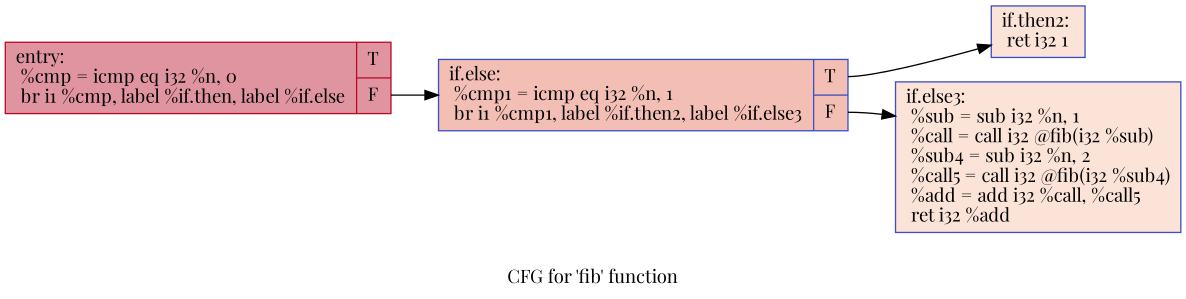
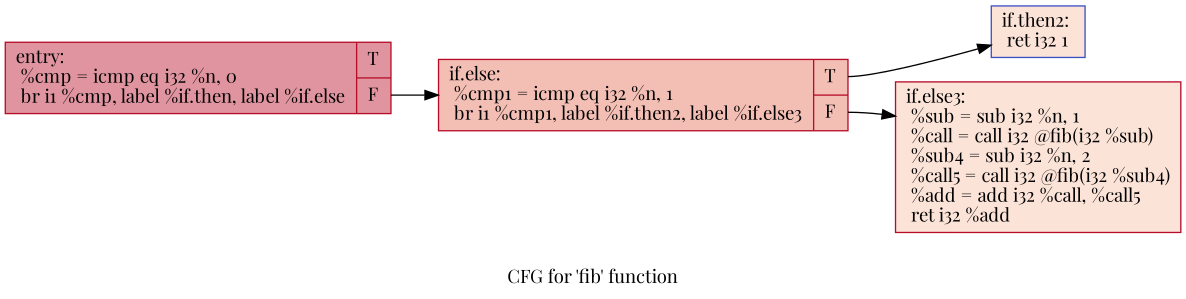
node "if.else:": color #3d50c3ff -> #b70d28ff
node "if.else3:": color #3d50c3ff -> #b70d28ff
